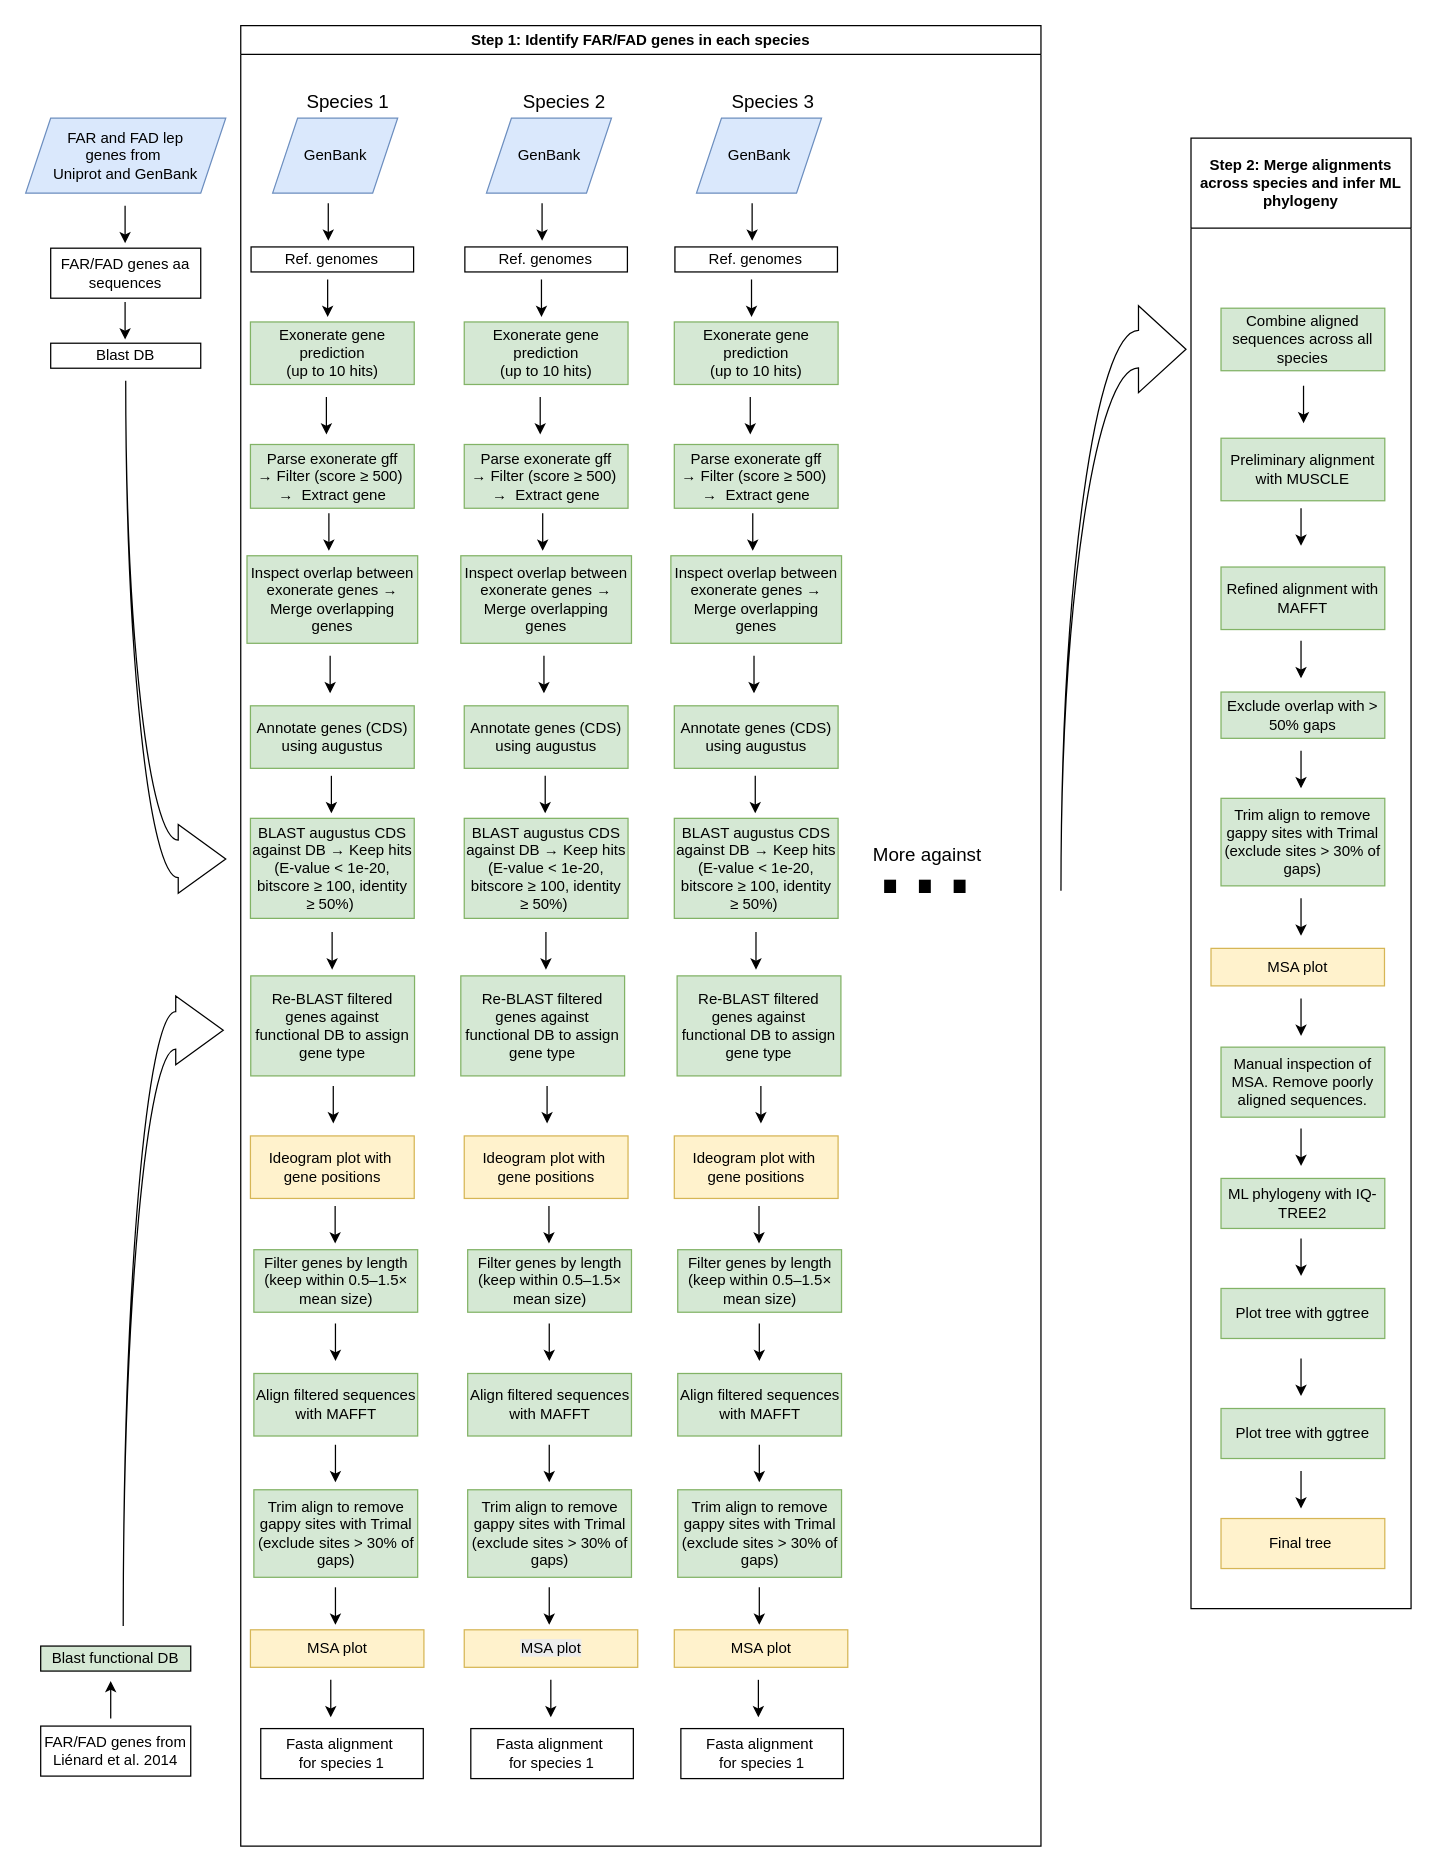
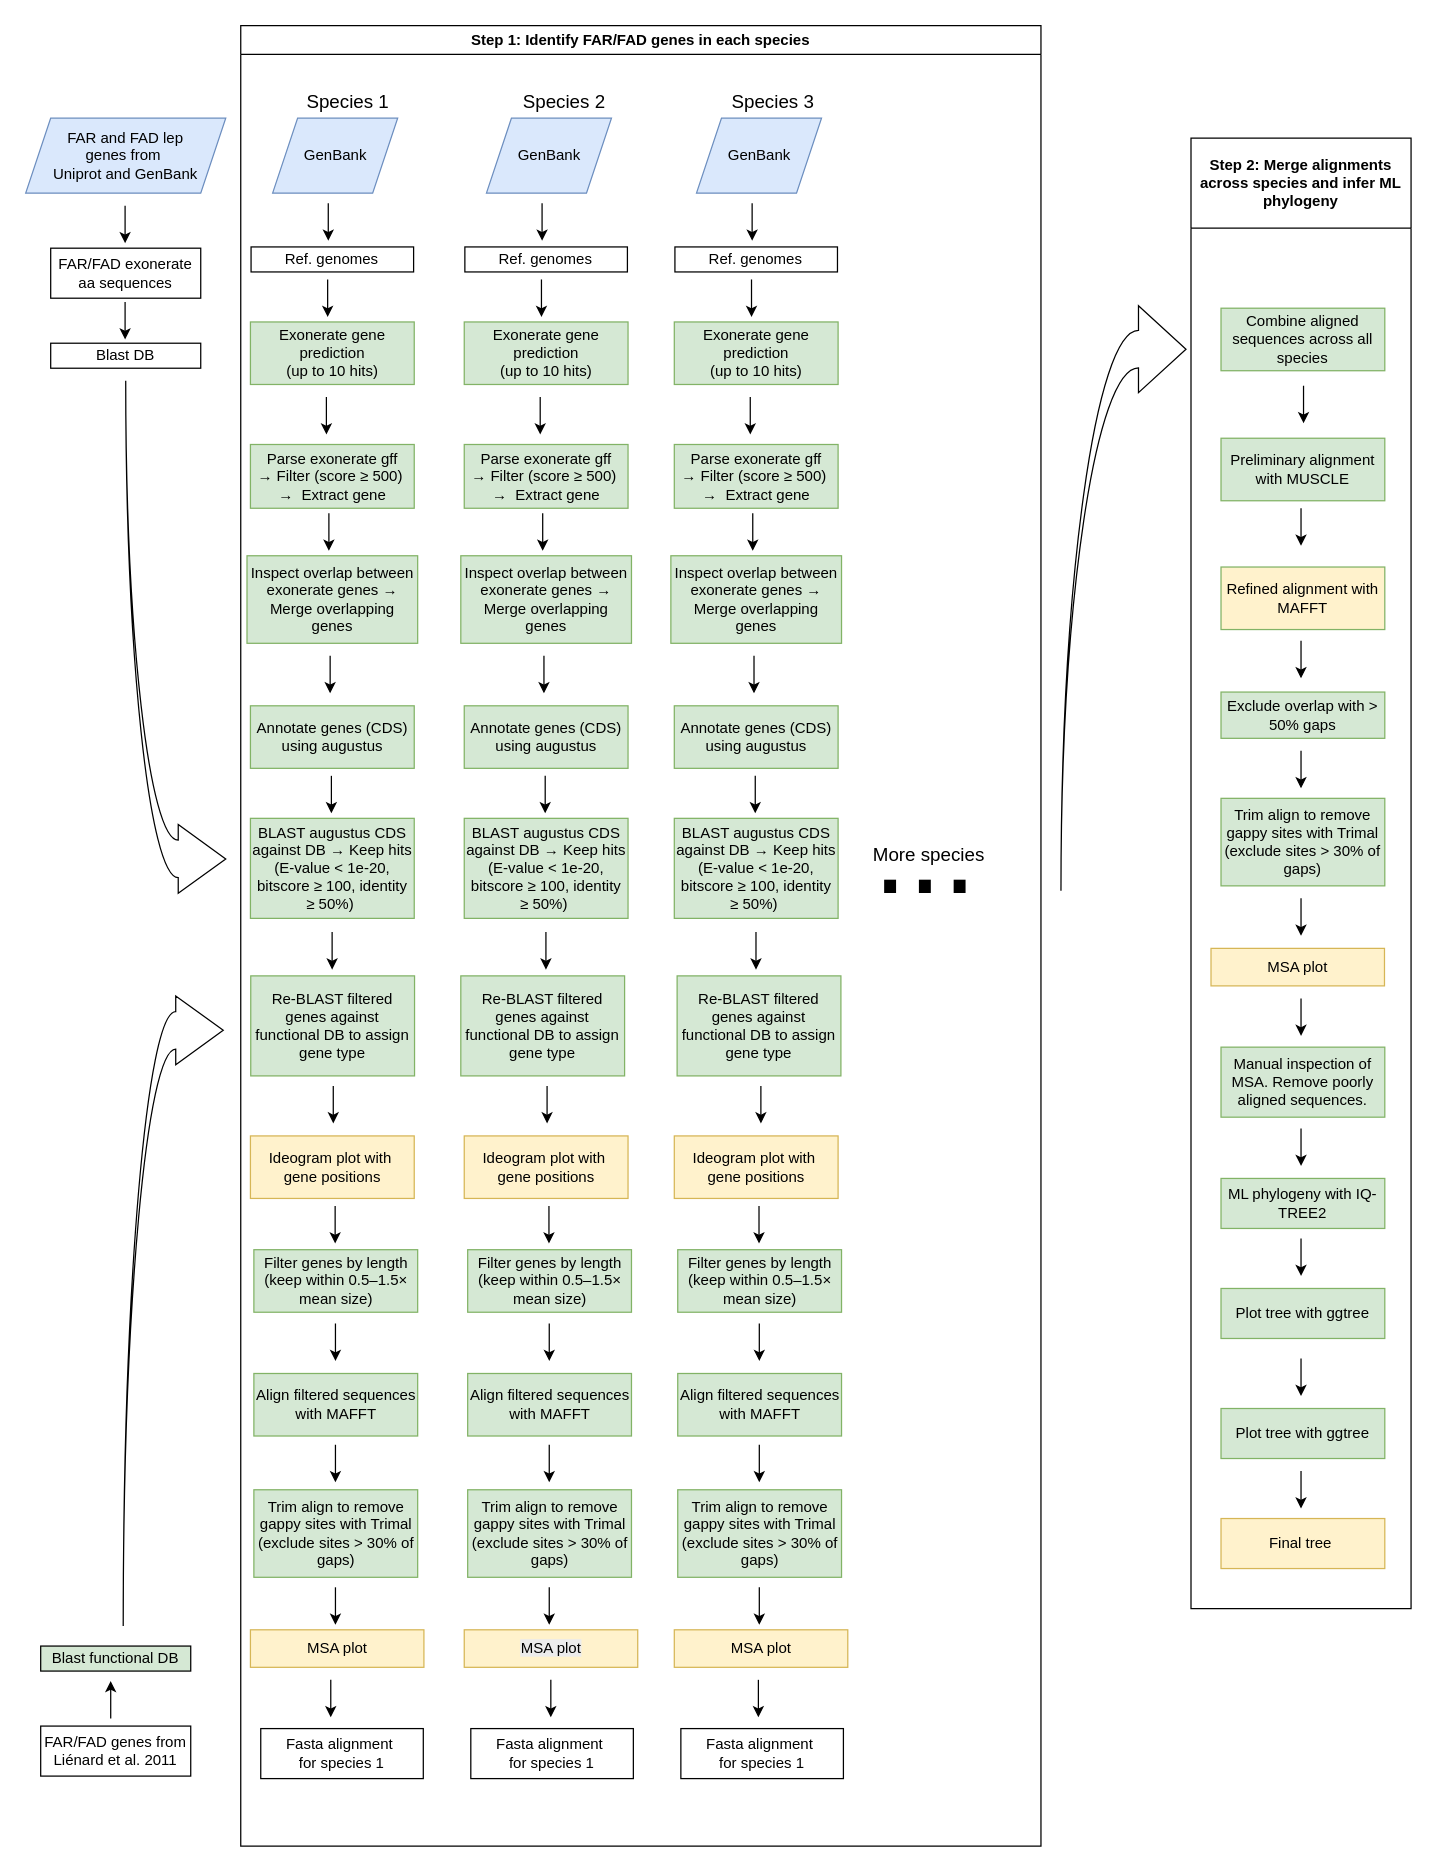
node "FAR/FAD genes aa sequences": label "FAR/FAD genes aa sequences" -> "FAR/FAD exonerate aa sequences"
node "Refined alignment with MAFFT": fillcolor #d5e8d4 -> #fff2cc
node "More against": label "More against" -> "More species"
node "FAR/FAD genes from Liénard et al. 2014": label "FAR/FAD genes from Liénard et al. 2014" -> "FAR/FAD genes from Liénard et al. 2011"
